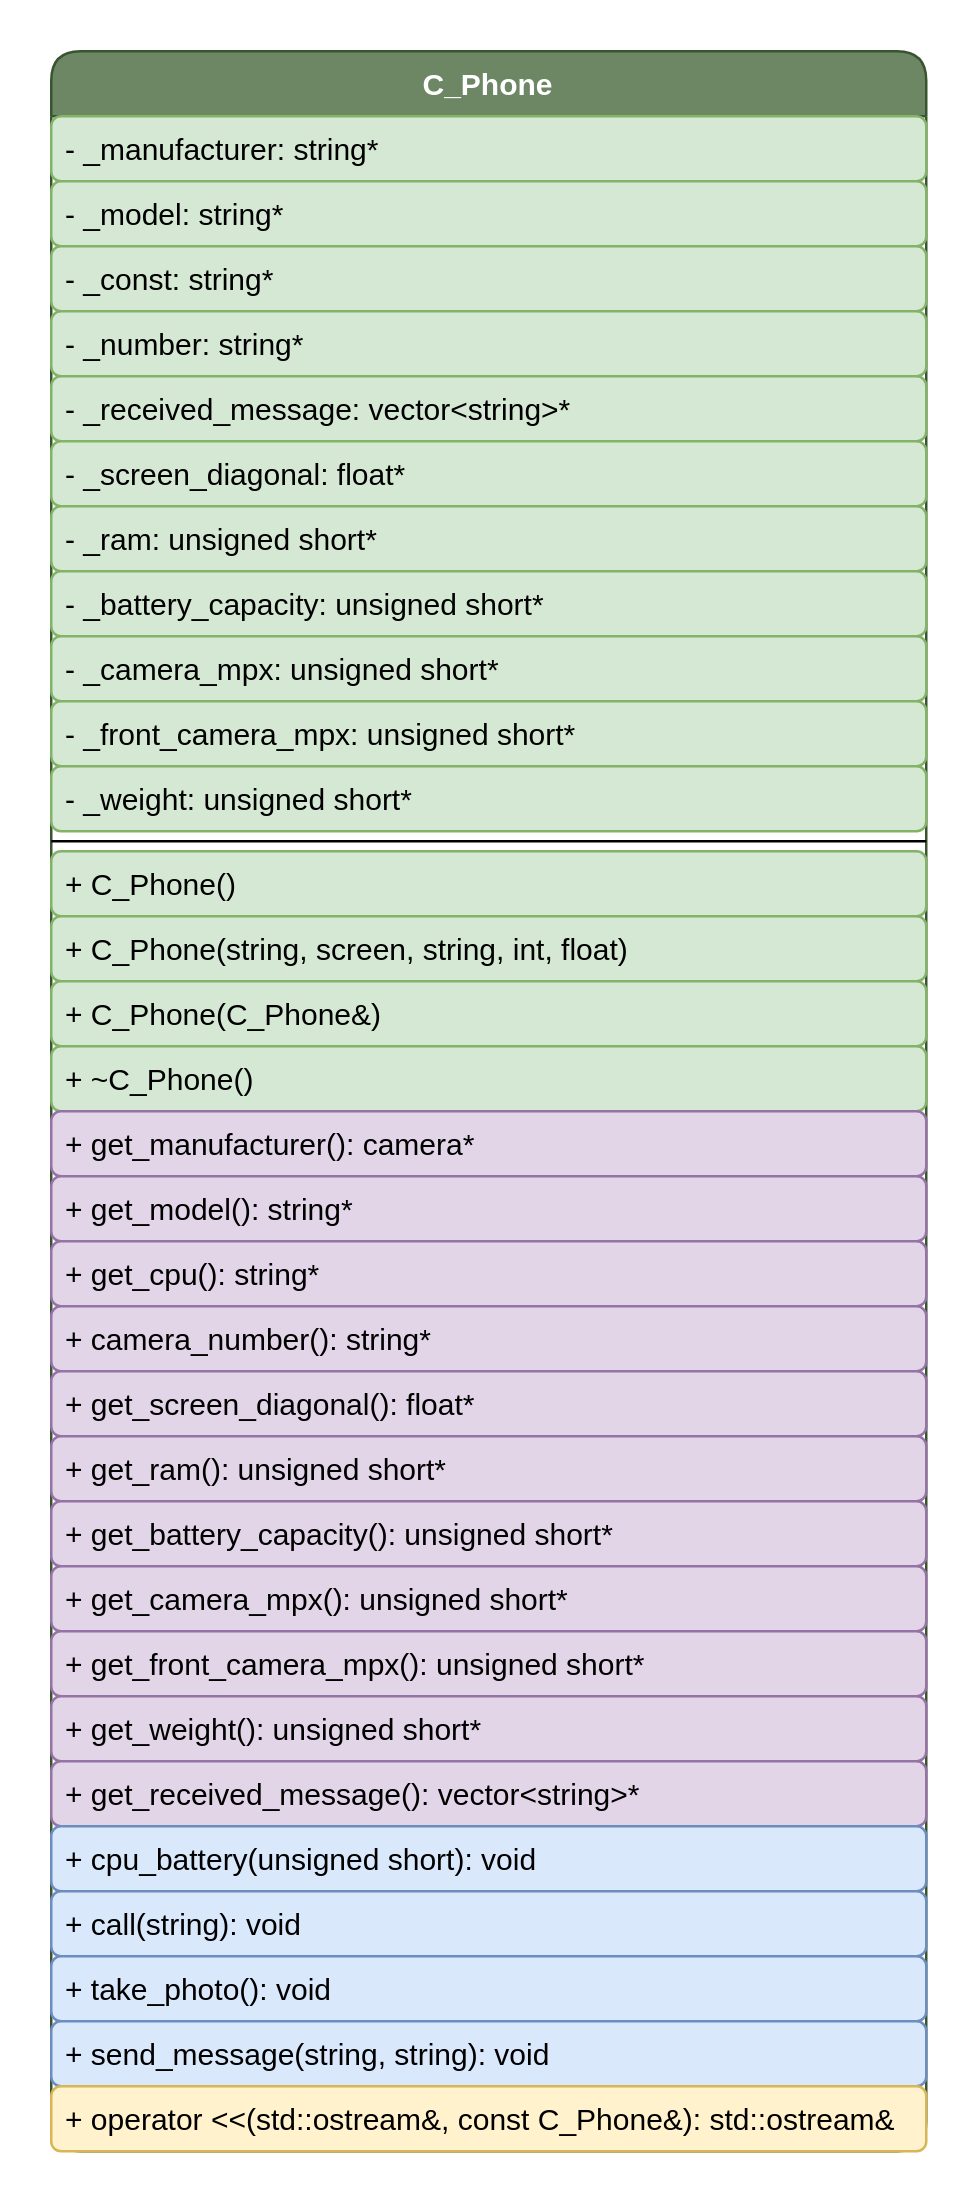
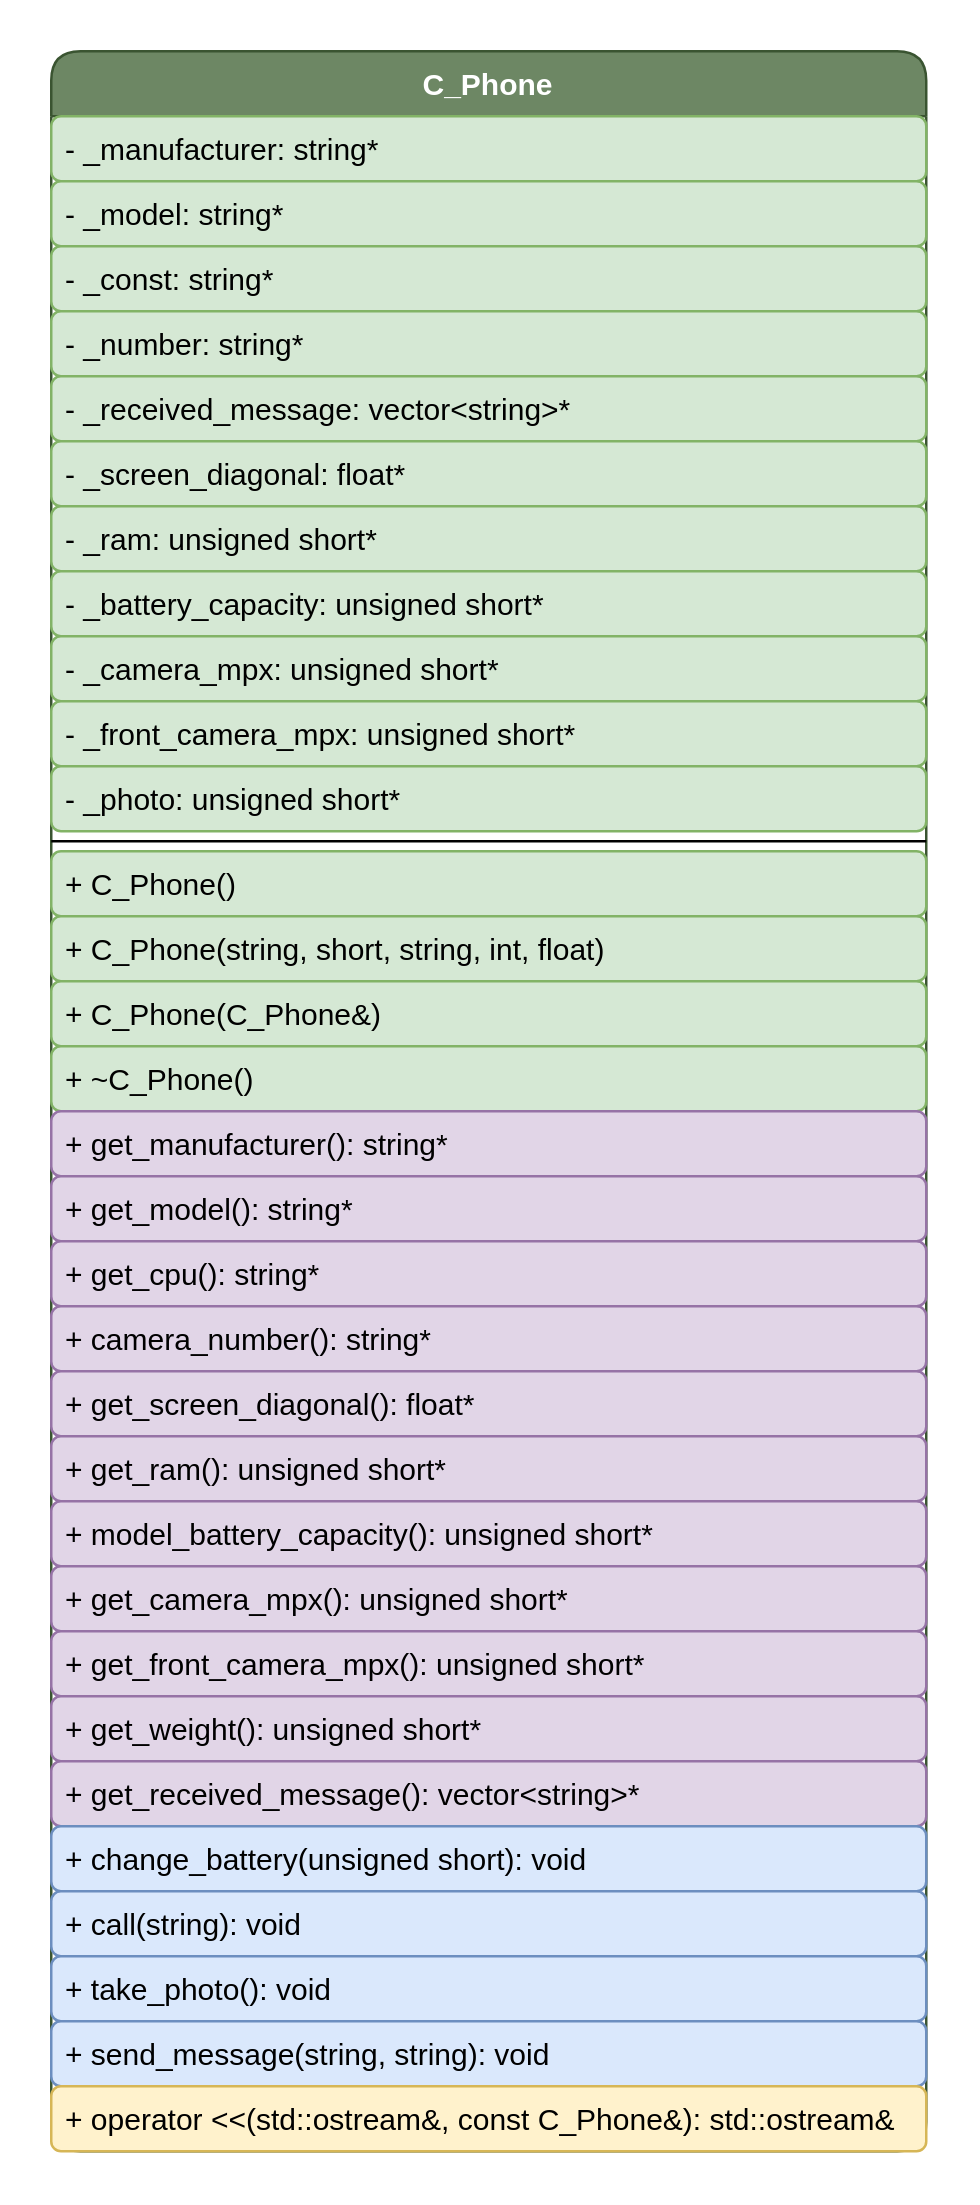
node "- _weight: unsigned short*": label "- _weight: unsigned short*" -> "- _photo: unsigned short*"
node "+ C_Phone(string, screen, string, int, float)": label "+ C_Phone(string, screen, string, int, float)" -> "+ C_Phone(string, short, string, int, float)"
node "+ get_manufacturer(): camera*": label "+ get_manufacturer(): camera*" -> "+ get_manufacturer(): string*"
node "+ get_battery_capacity(): unsigned short*": label "+ get_battery_capacity(): unsigned short*" -> "+ model_battery_capacity(): unsigned short*"
node "+ cpu_battery(unsigned short): void": label "+ cpu_battery(unsigned short): void" -> "+ change_battery(unsigned short): void"
